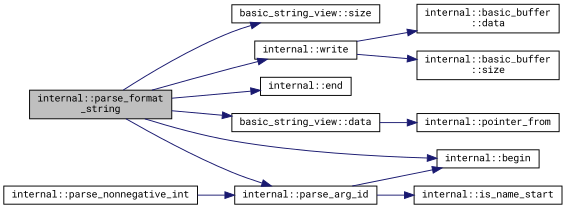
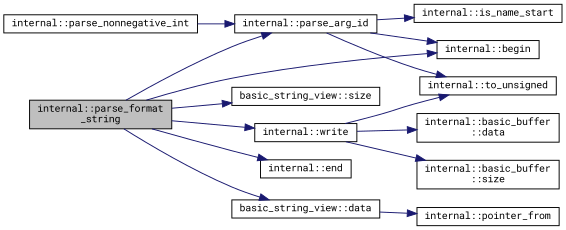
node "internal::to_unsigned": added
